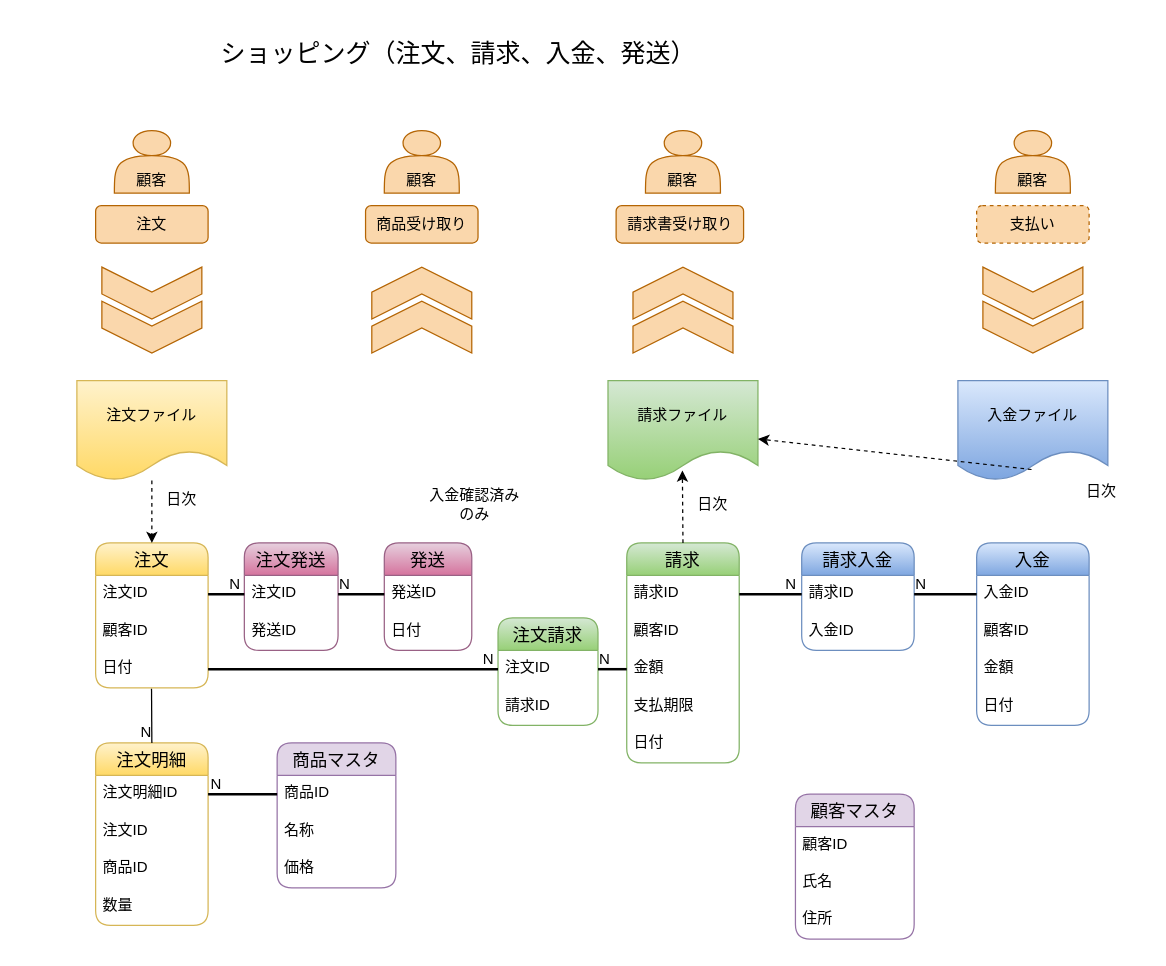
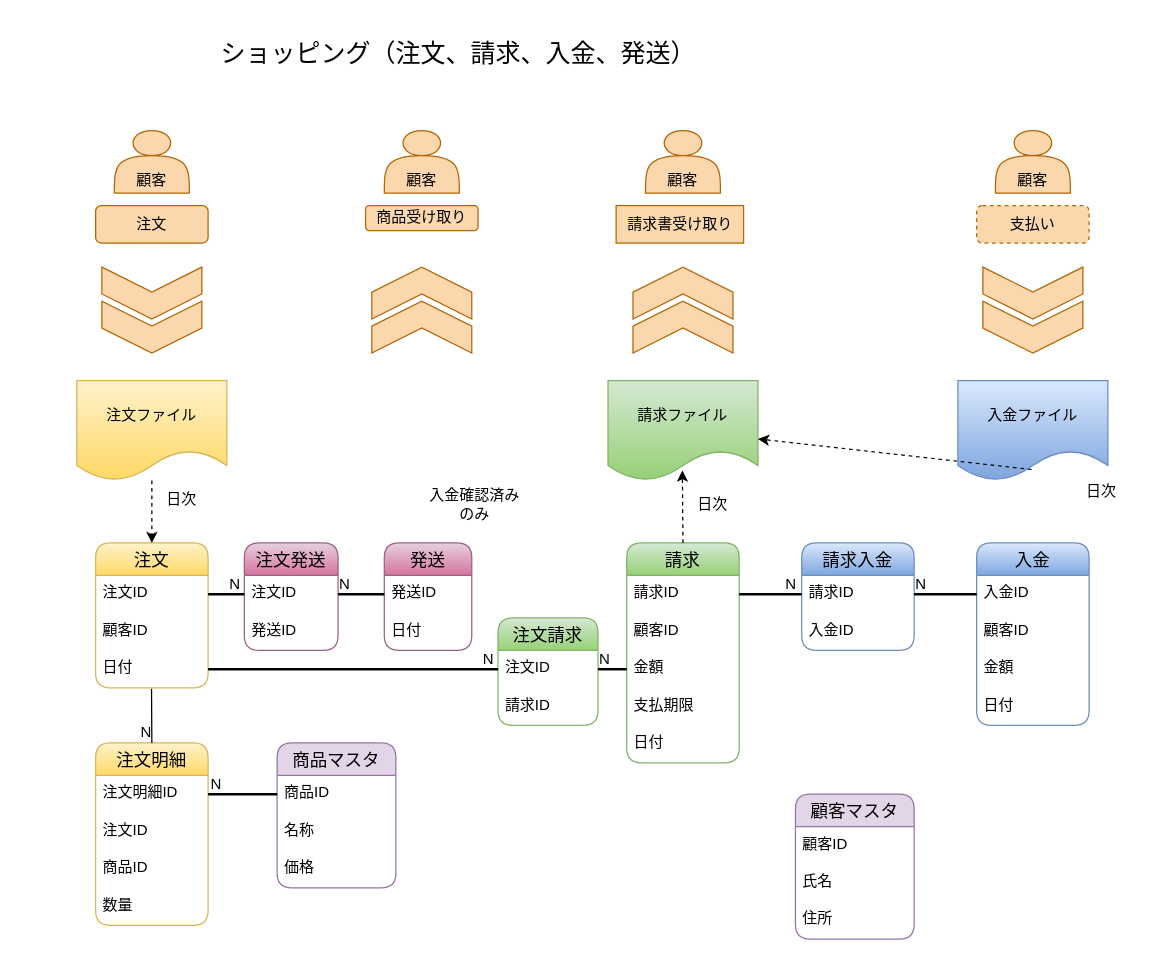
node "商品受け取り": size 113x38 -> 113x25
node "請求書受け取り": shape rounded rectangle -> rectangle
